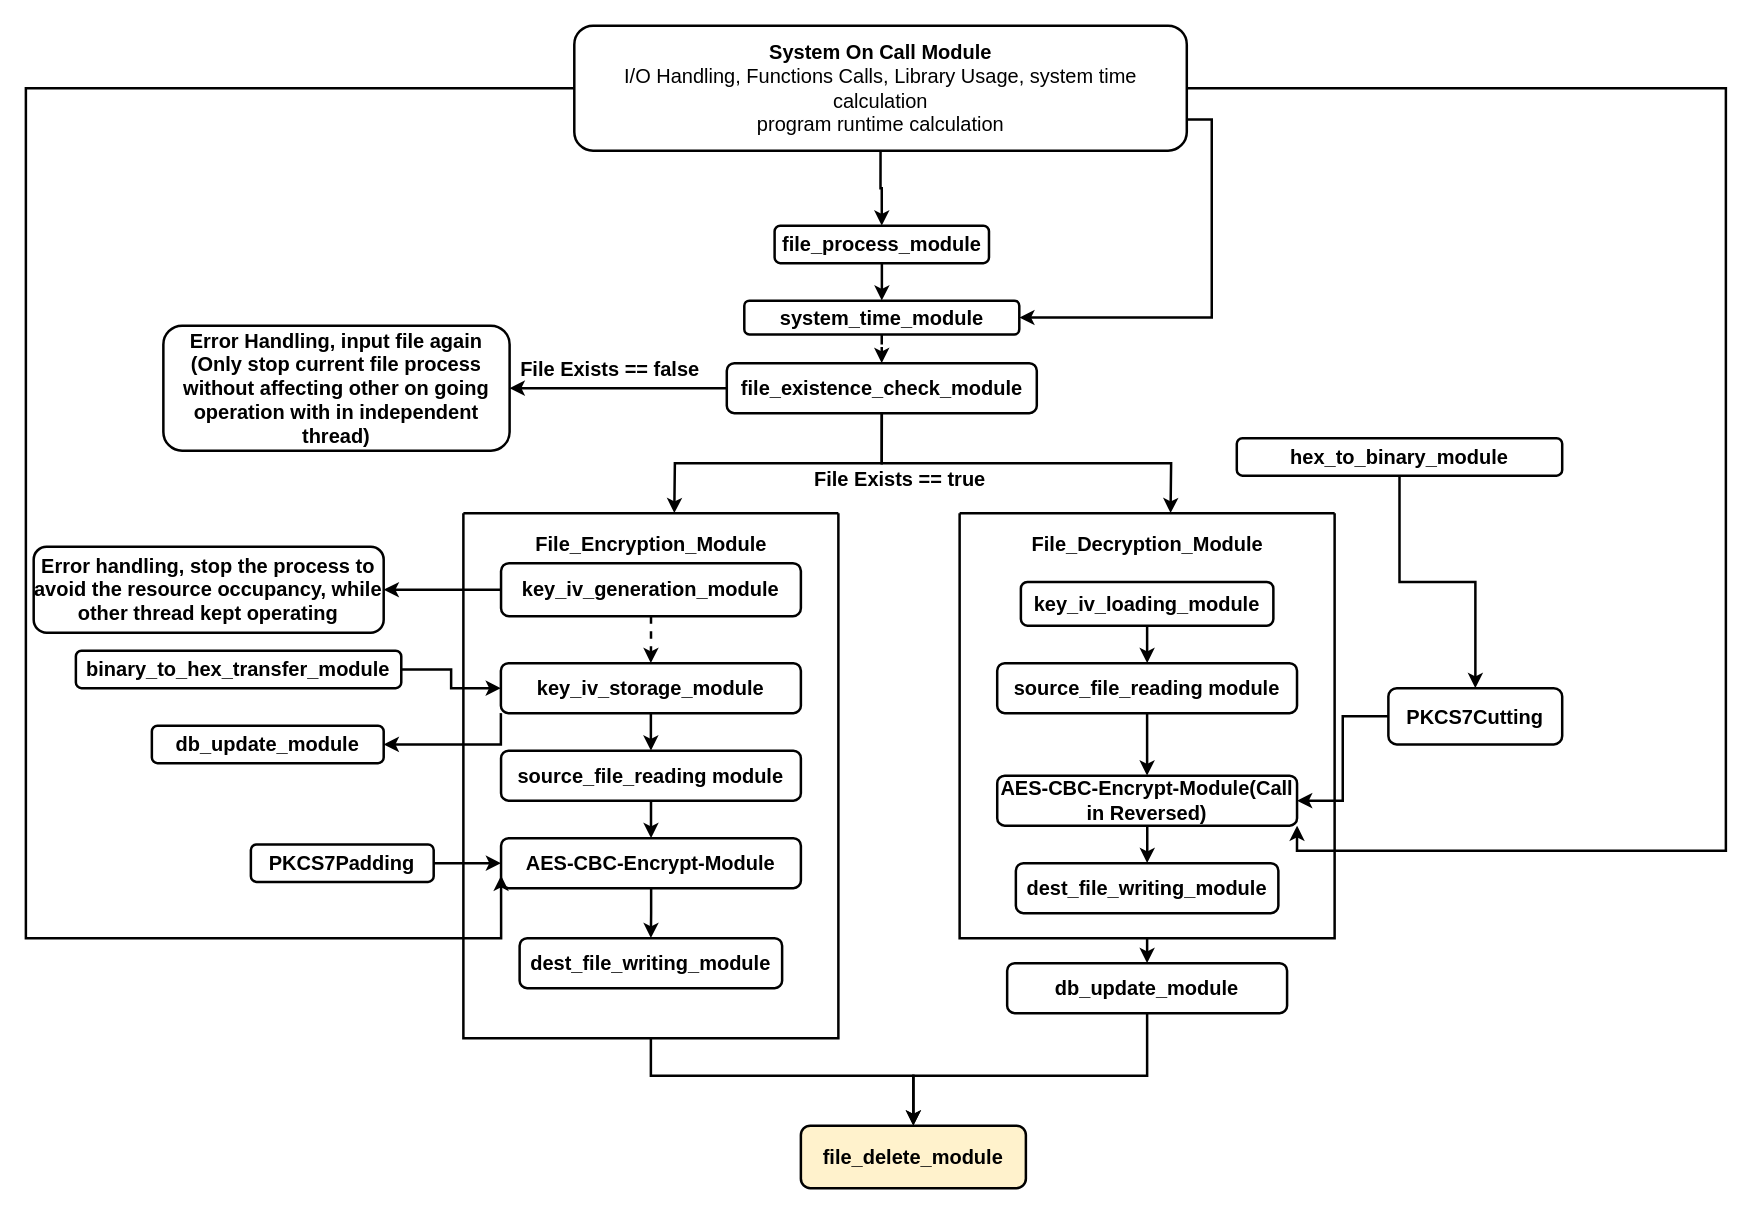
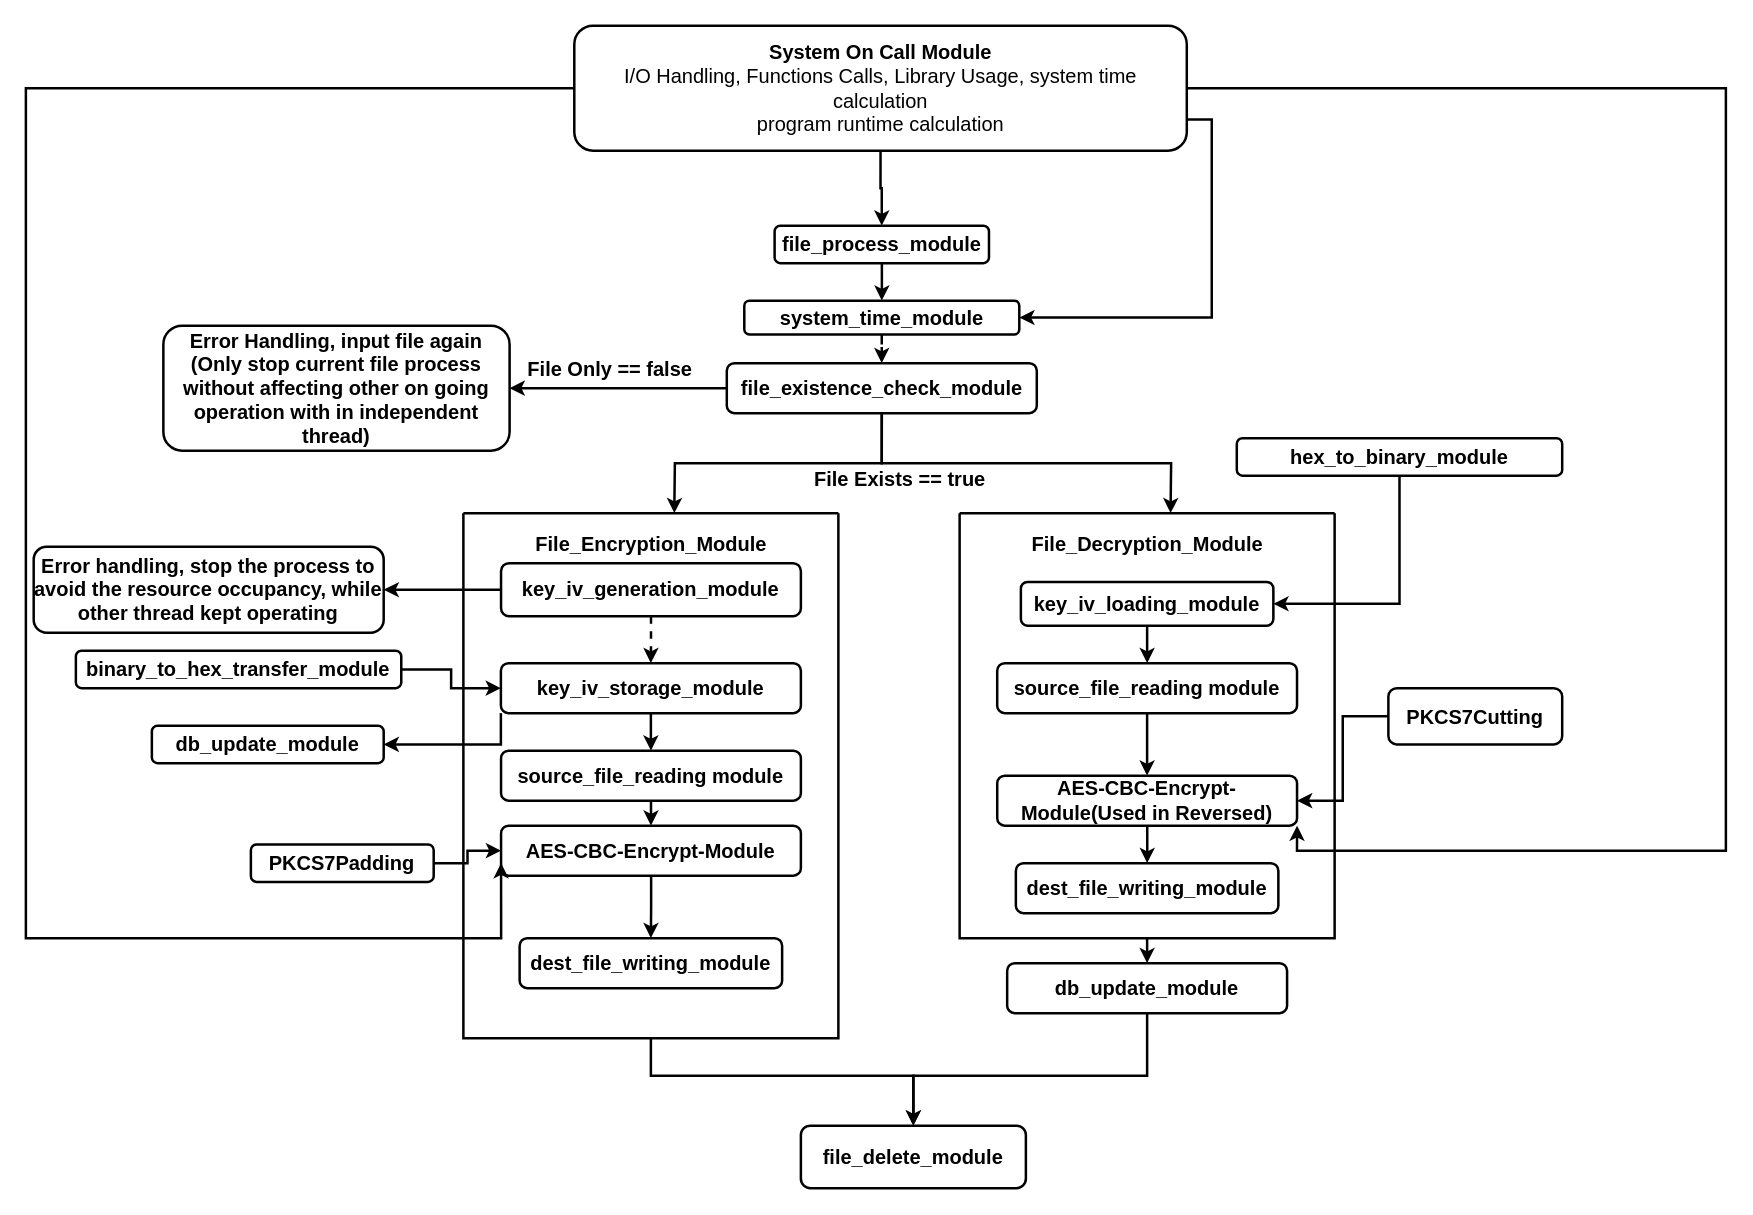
node "File Exists == false": label "File Exists == false" -> "File Only == false"
edge "hex_to_binary_module" -> "PKCS7Cutting": now "hex_to_binary_module" -> "key_iv_loading_module"
node "AES-CBC-Encrypt-Module(Call in Reversed)": label "AES-CBC-Encrypt-Module(Call in Reversed)" -> "AES-CBC-Encrypt-Module(Used in Reversed)"
node "AES-CBC-Encrypt-Module": moved (651, 863) -> (651, 851)
node "file_delete_module": fillcolor #fff2cc -> #ffffff
